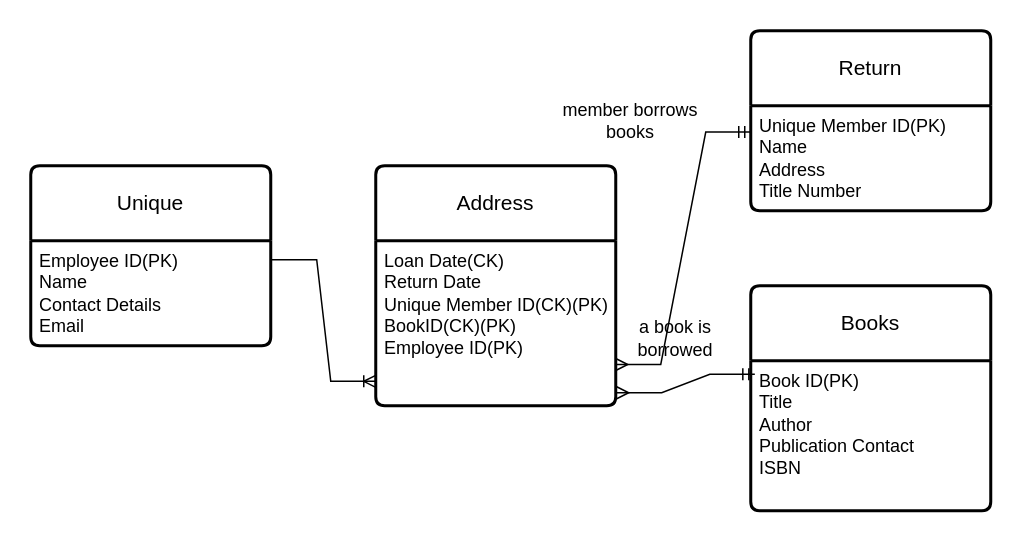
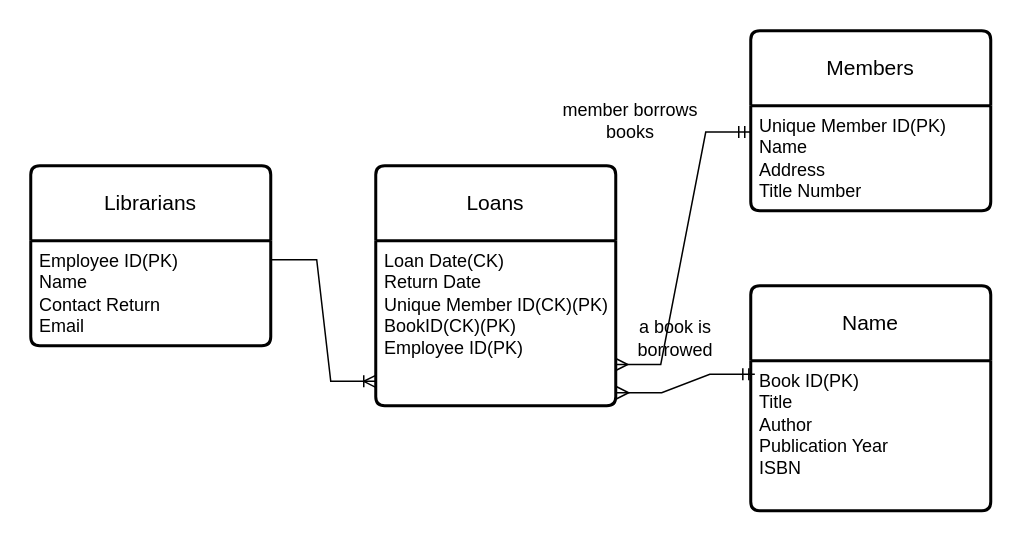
node "Return": label "Return" -> "Members"
node "Unique": label "Unique" -> "Librarians"
node "Address": label "Address" -> "Loans"
node "Employee ID(PK) Name Contact Details Email": label "Employee ID(PK) Name Contact Details Email" -> "Employee ID(PK) Name Contact Return Email"
node "Books": label "Books" -> "Name"
node "Book ID(PK) Title Author Publication Contact ISBN": label "Book ID(PK) Title Author Publication Contact ISBN" -> "Book ID(PK) Title Author Publication Year ISBN"
